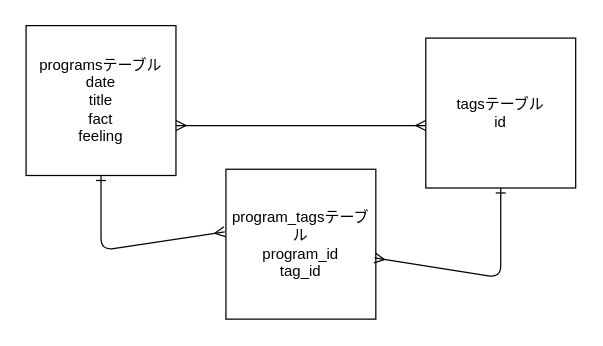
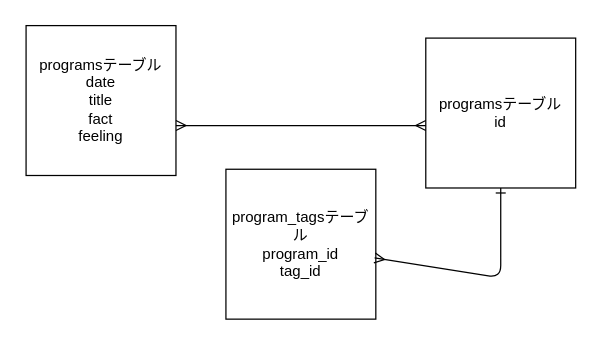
node "tagsテーブル id": label "tagsテーブル id" -> "programsテーブル id"
edge "programsテーブル date title fact feeling" -- "program_tagsテーブル program_id tag_id": removed
